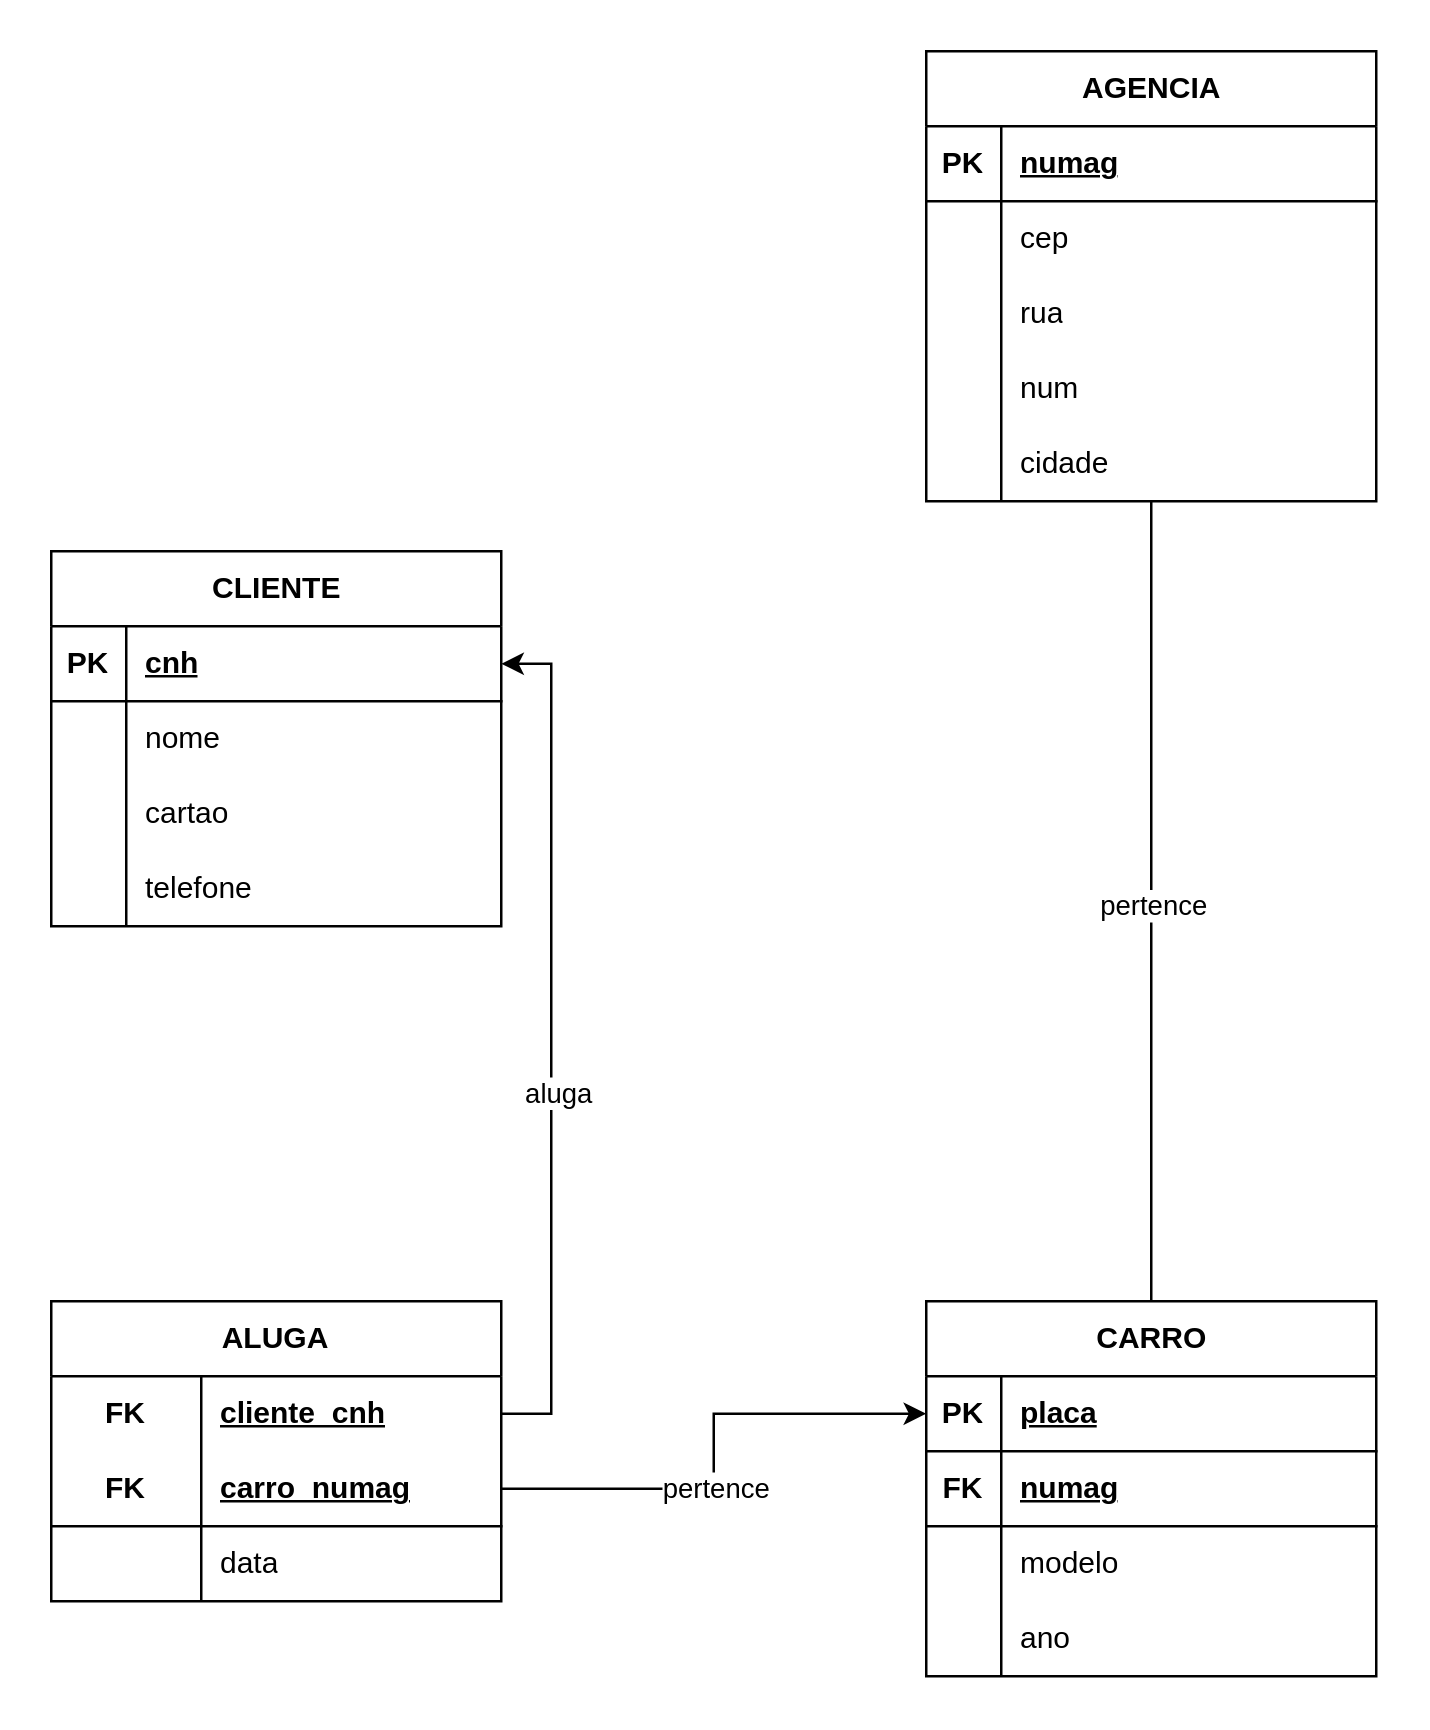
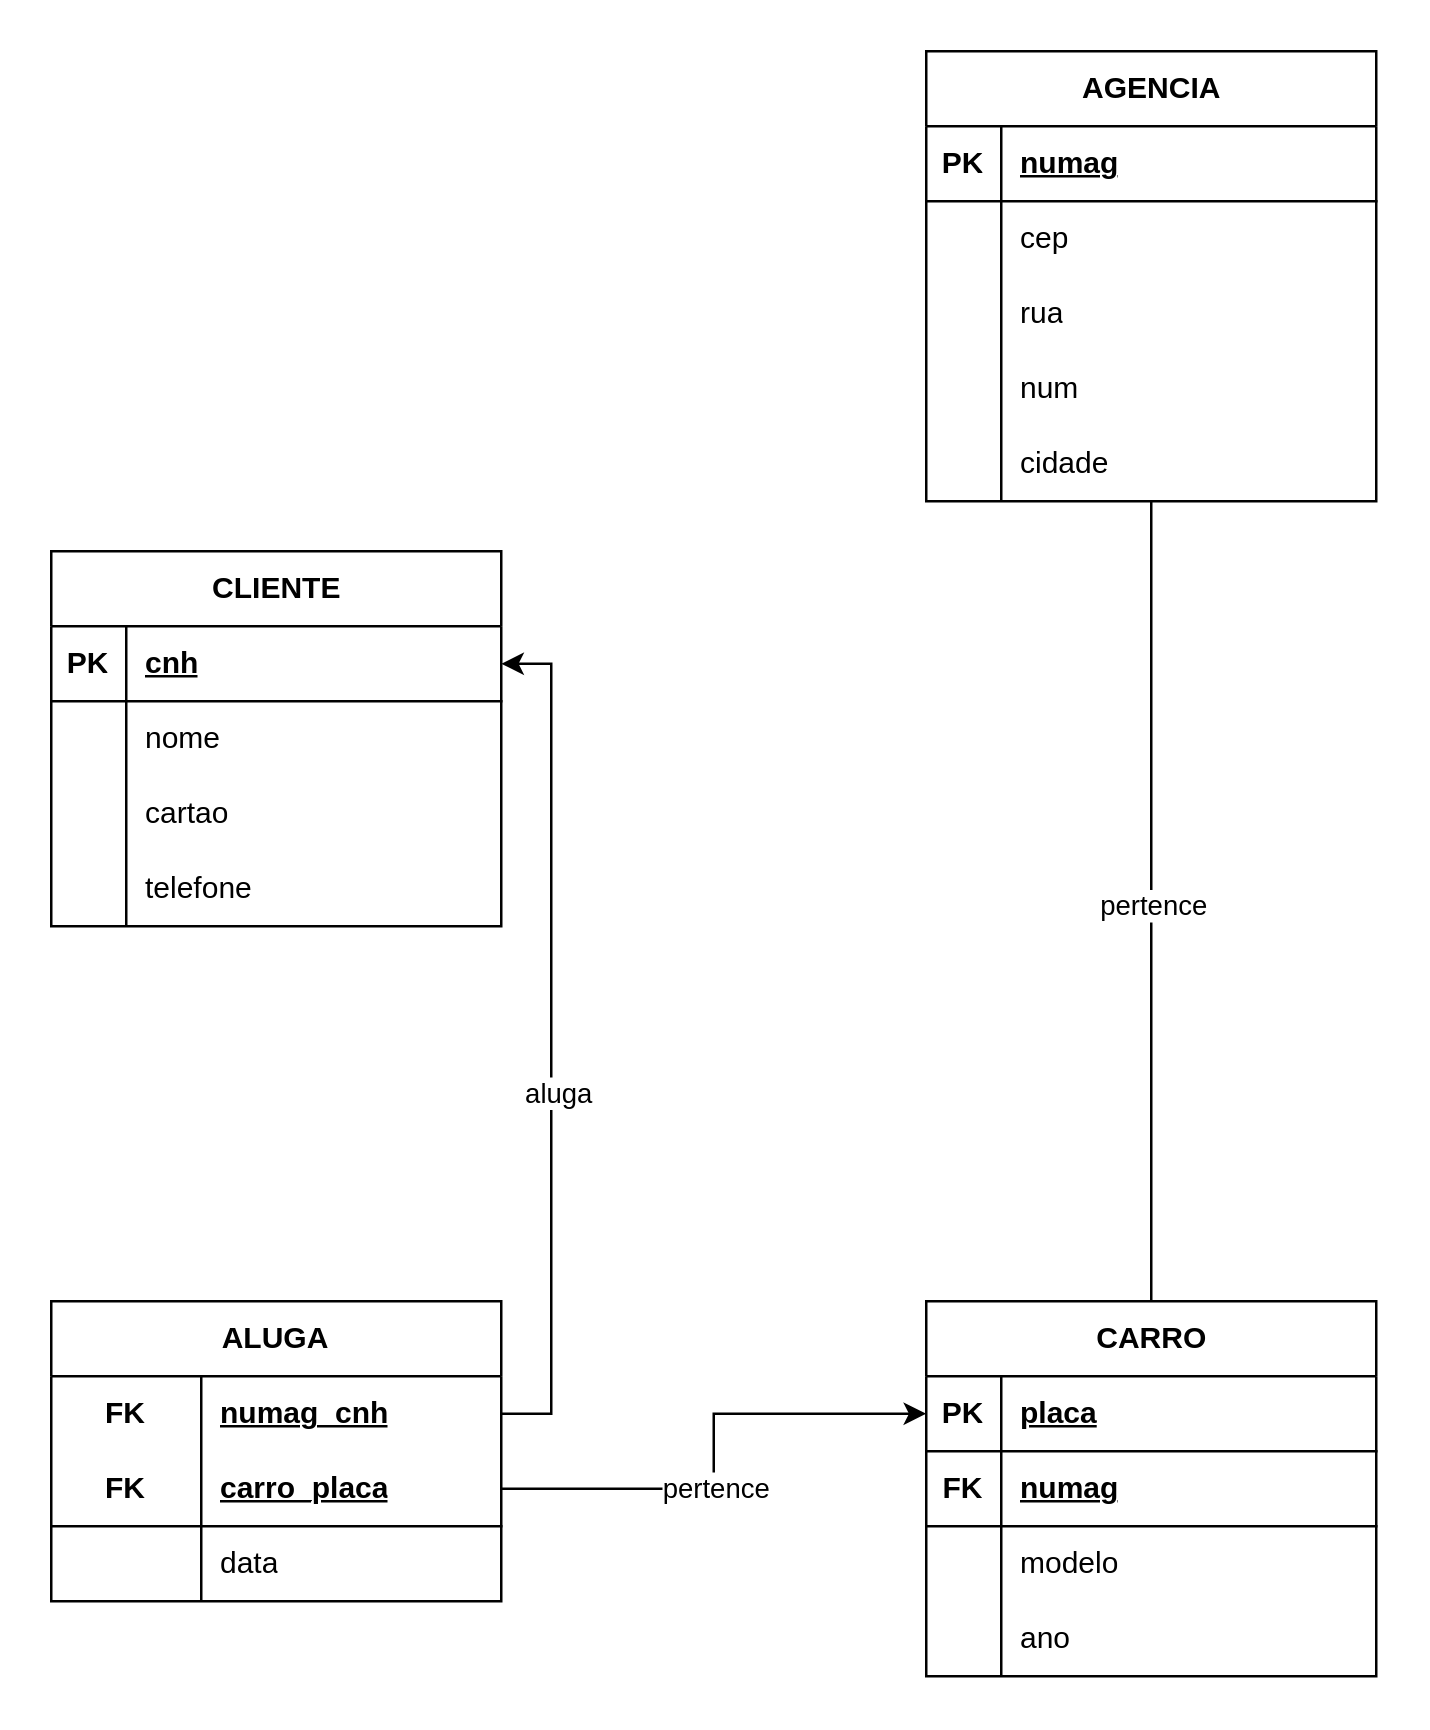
node "cliente_cnh": label "cliente_cnh" -> "numag_cnh"
node "carro_numag": label "carro_numag" -> "carro_placa"
